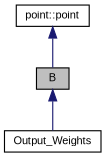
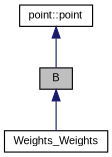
node "Output_Weights": label "Output_Weights" -> "Weights_Weights"
